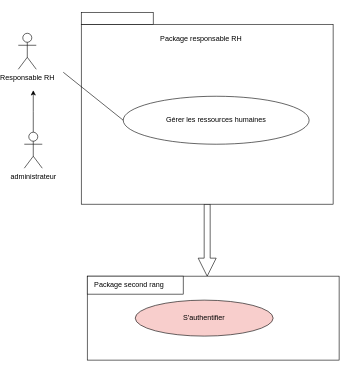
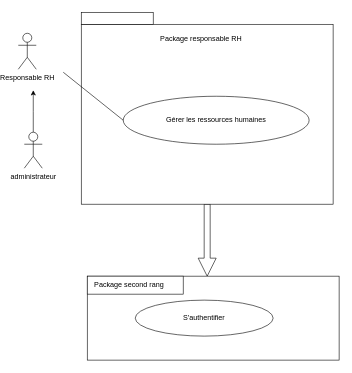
node "S'authentifier": fillcolor #f8cecc -> #ffffff
